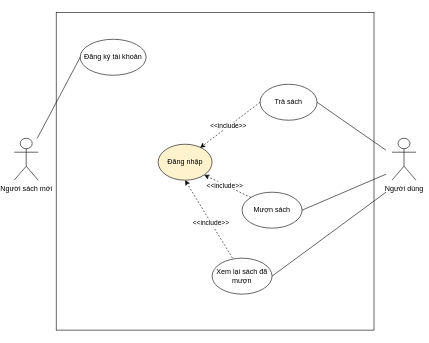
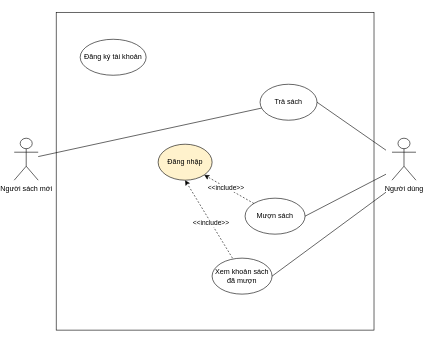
edge "Đăng ký tài khoản" -- "Người sách mới": now "Trả sách" -- "Người sách mới"
edge "Trả sách" -> "Đăng nhập": removed, label "<<include>>"
node "Mượn sách": moved (272, 210) -> (275, 216)
node "Xem lại sách đã mượn": label "Xem lại sách đã mượn" -> "Xem khoản sách đã mượn"
